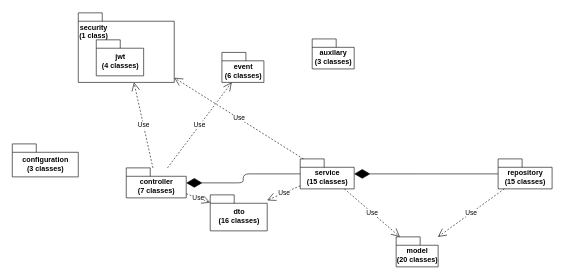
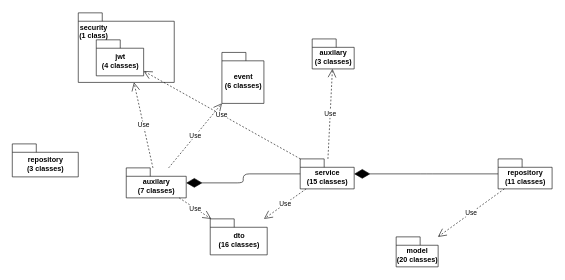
node "event (6 classes)": size 42x30 -> 42x51
edge "service (15 classes)" -> "security (1 class)": now "service (15 classes)" -> "auxilary (3 classes)"
node "configuration (3 classes)": label "configuration (3 classes)" -> "repository (3 classes)"
node "repository (15 classes)": label "repository (15 classes)" -> "repository (11 classes)"
node "controller (7 classes)": label "controller (7 classes)" -> "auxilary (7 classes)"
edge "service (15 classes)" -> "model (20 classes)": now "service (15 classes)" -> "jwt (4 classes)"
node "dto (16 classes)": moved (239, 213) -> (239, 237)
